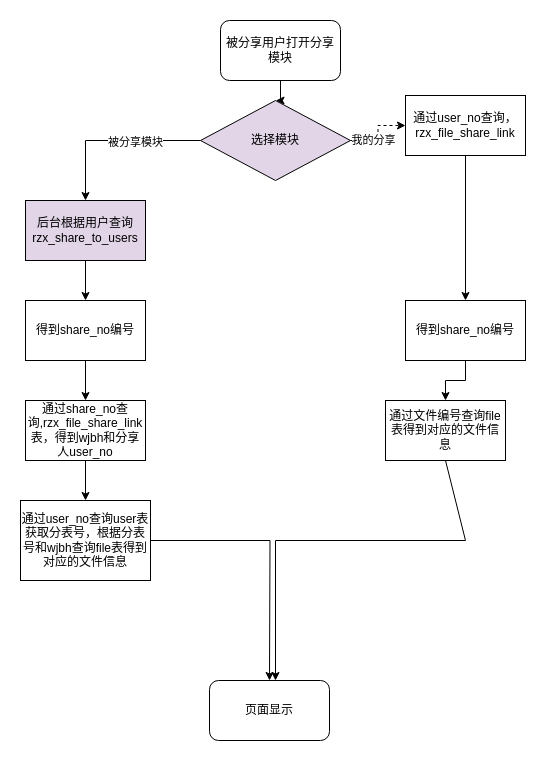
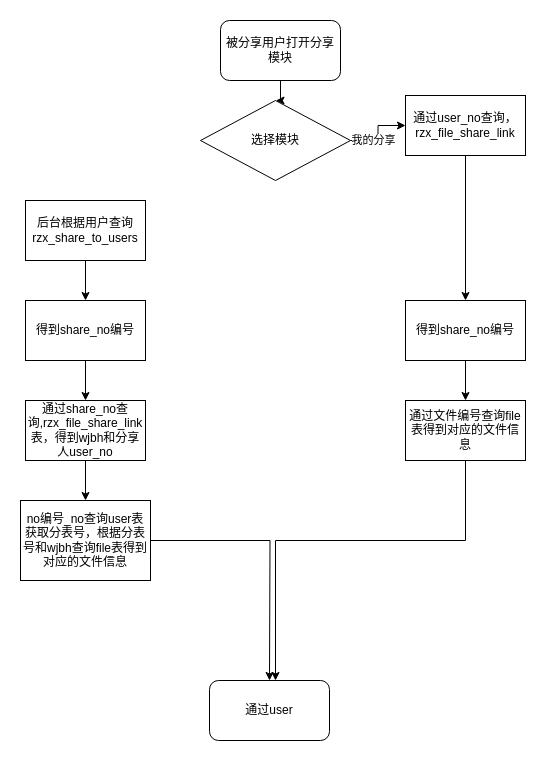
edge "选择模块" -> "通过user_no查询，rzx_file_share_link": style dashed -> solid
edge "选择模块" -> "后台根据用户查询rzx_share_to_users": removed, label "被分享模块"
node "选择模块": fillcolor #e1d5e7 -> #ffffff
node "后台根据用户查询rzx_share_to_users": fillcolor #e1d5e7 -> #ffffff
node "通过文件编号查询file表得到对应的文件信息": moved (446, 431) -> (466, 431)
node "通过user_no查询user表获取分表号，根据分表号和wjbh查询file表得到对应的文件信息": label "通过user_no查询user表获取分表号，根据分表号和wjbh查询file表得到对应的文件信息" -> "no编号_no查询user表获取分表号，根据分表号和wjbh查询file表得到对应的文件信息"
node "页面显示": label "页面显示" -> "通过user"
